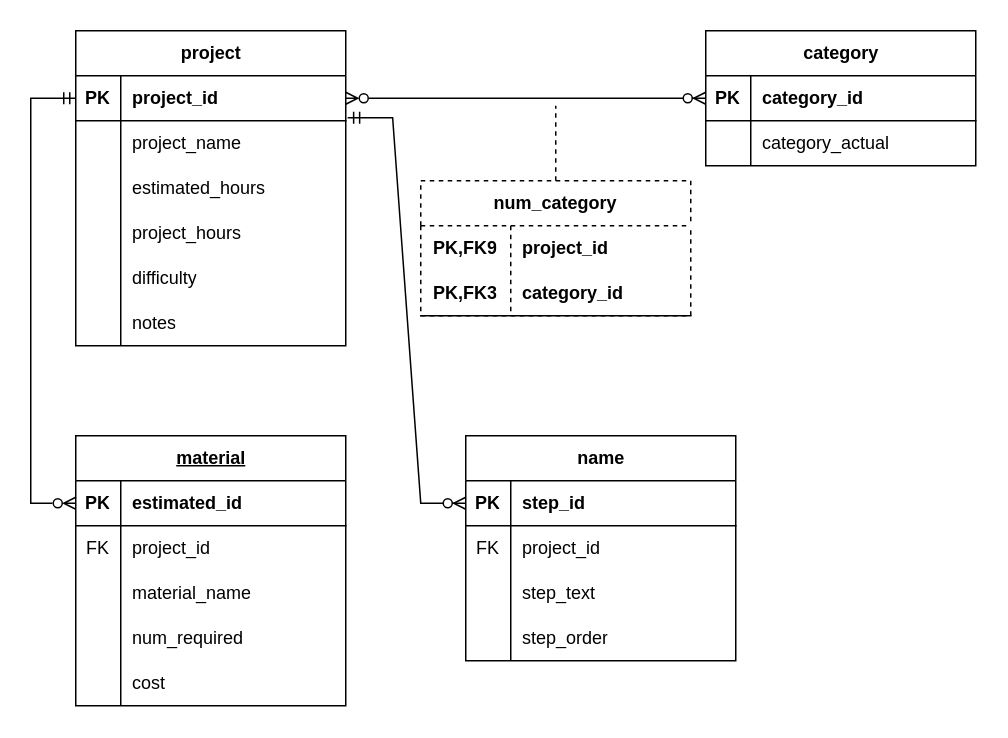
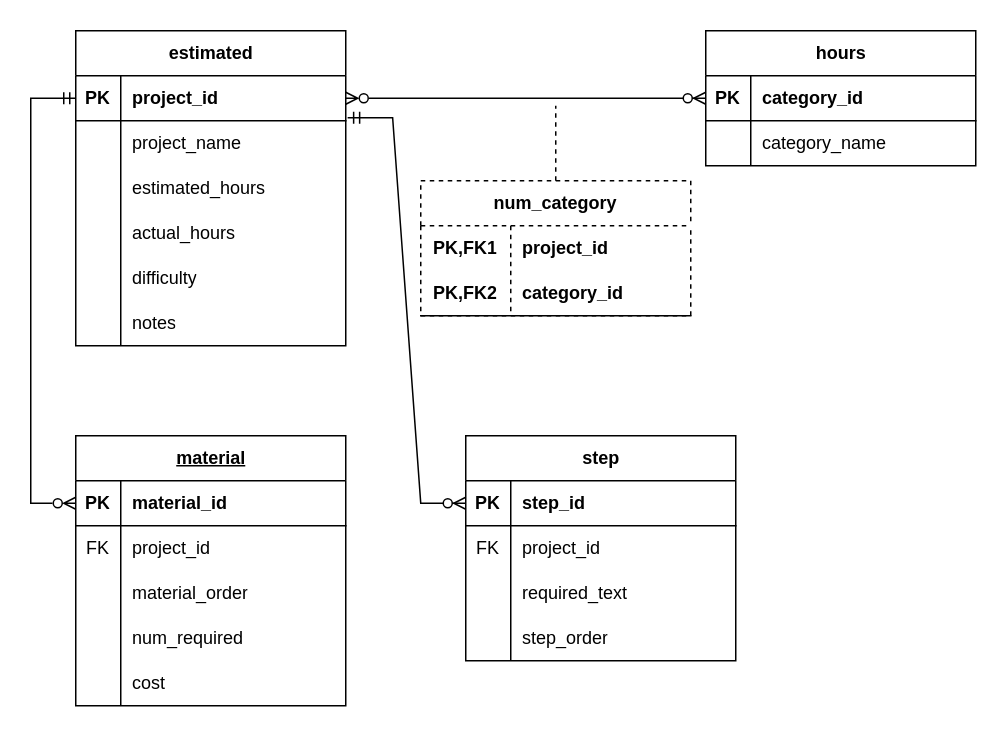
node "project": label "project" -> "estimated"
node "category": label "category" -> "hours"
node "category_actual": label "category_actual" -> "category_name"
node "project_hours": label "project_hours" -> "actual_hours"
node "PK,FK9": label "PK,FK9" -> "PK,FK1"
node "PK,FK3": label "PK,FK3" -> "PK,FK2"
node "name": label "name" -> "step"
node "estimated_id": label "estimated_id" -> "material_id"
node "material_name": label "material_name" -> "material_order"
node "step_text": label "step_text" -> "required_text"
